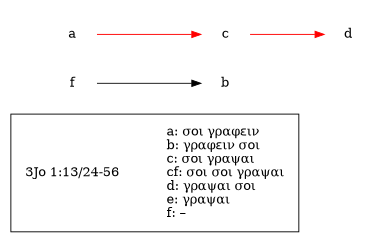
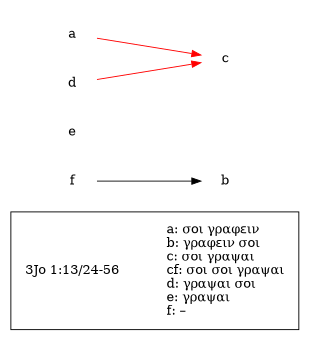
edge "c" -> "d": reversed
node "e": added
